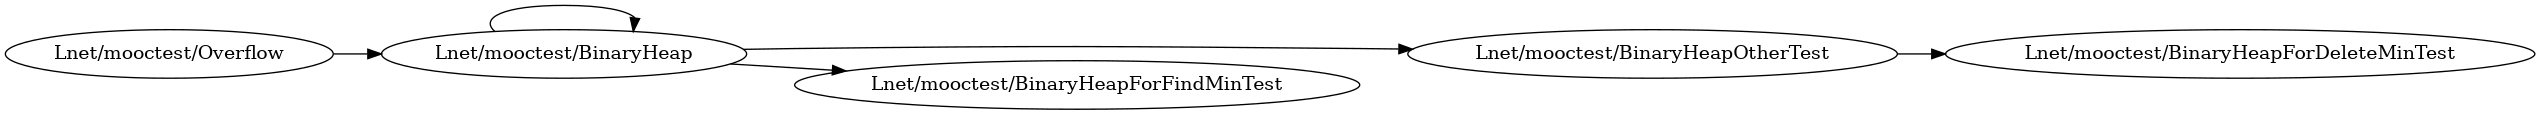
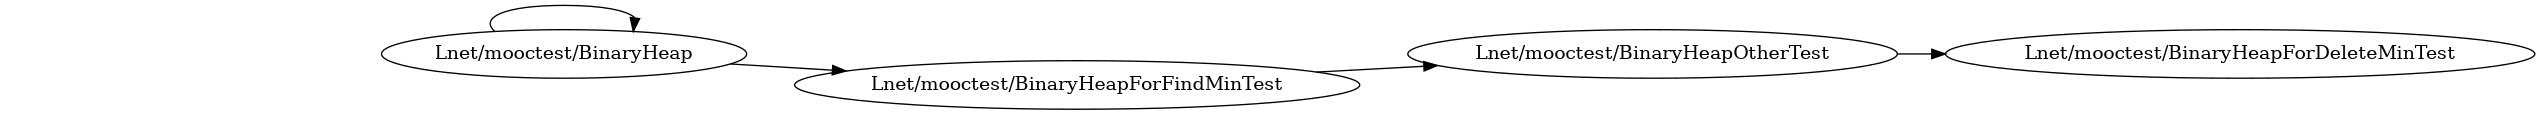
edge "Lnet/mooctest/BinaryHeap" -> "Lnet/mooctest/BinaryHeapOtherTest": now "Lnet/mooctest/BinaryHeapForFindMinTest" -> "Lnet/mooctest/BinaryHeapOtherTest"
node "Lnet/mooctest/Overflow": removed
